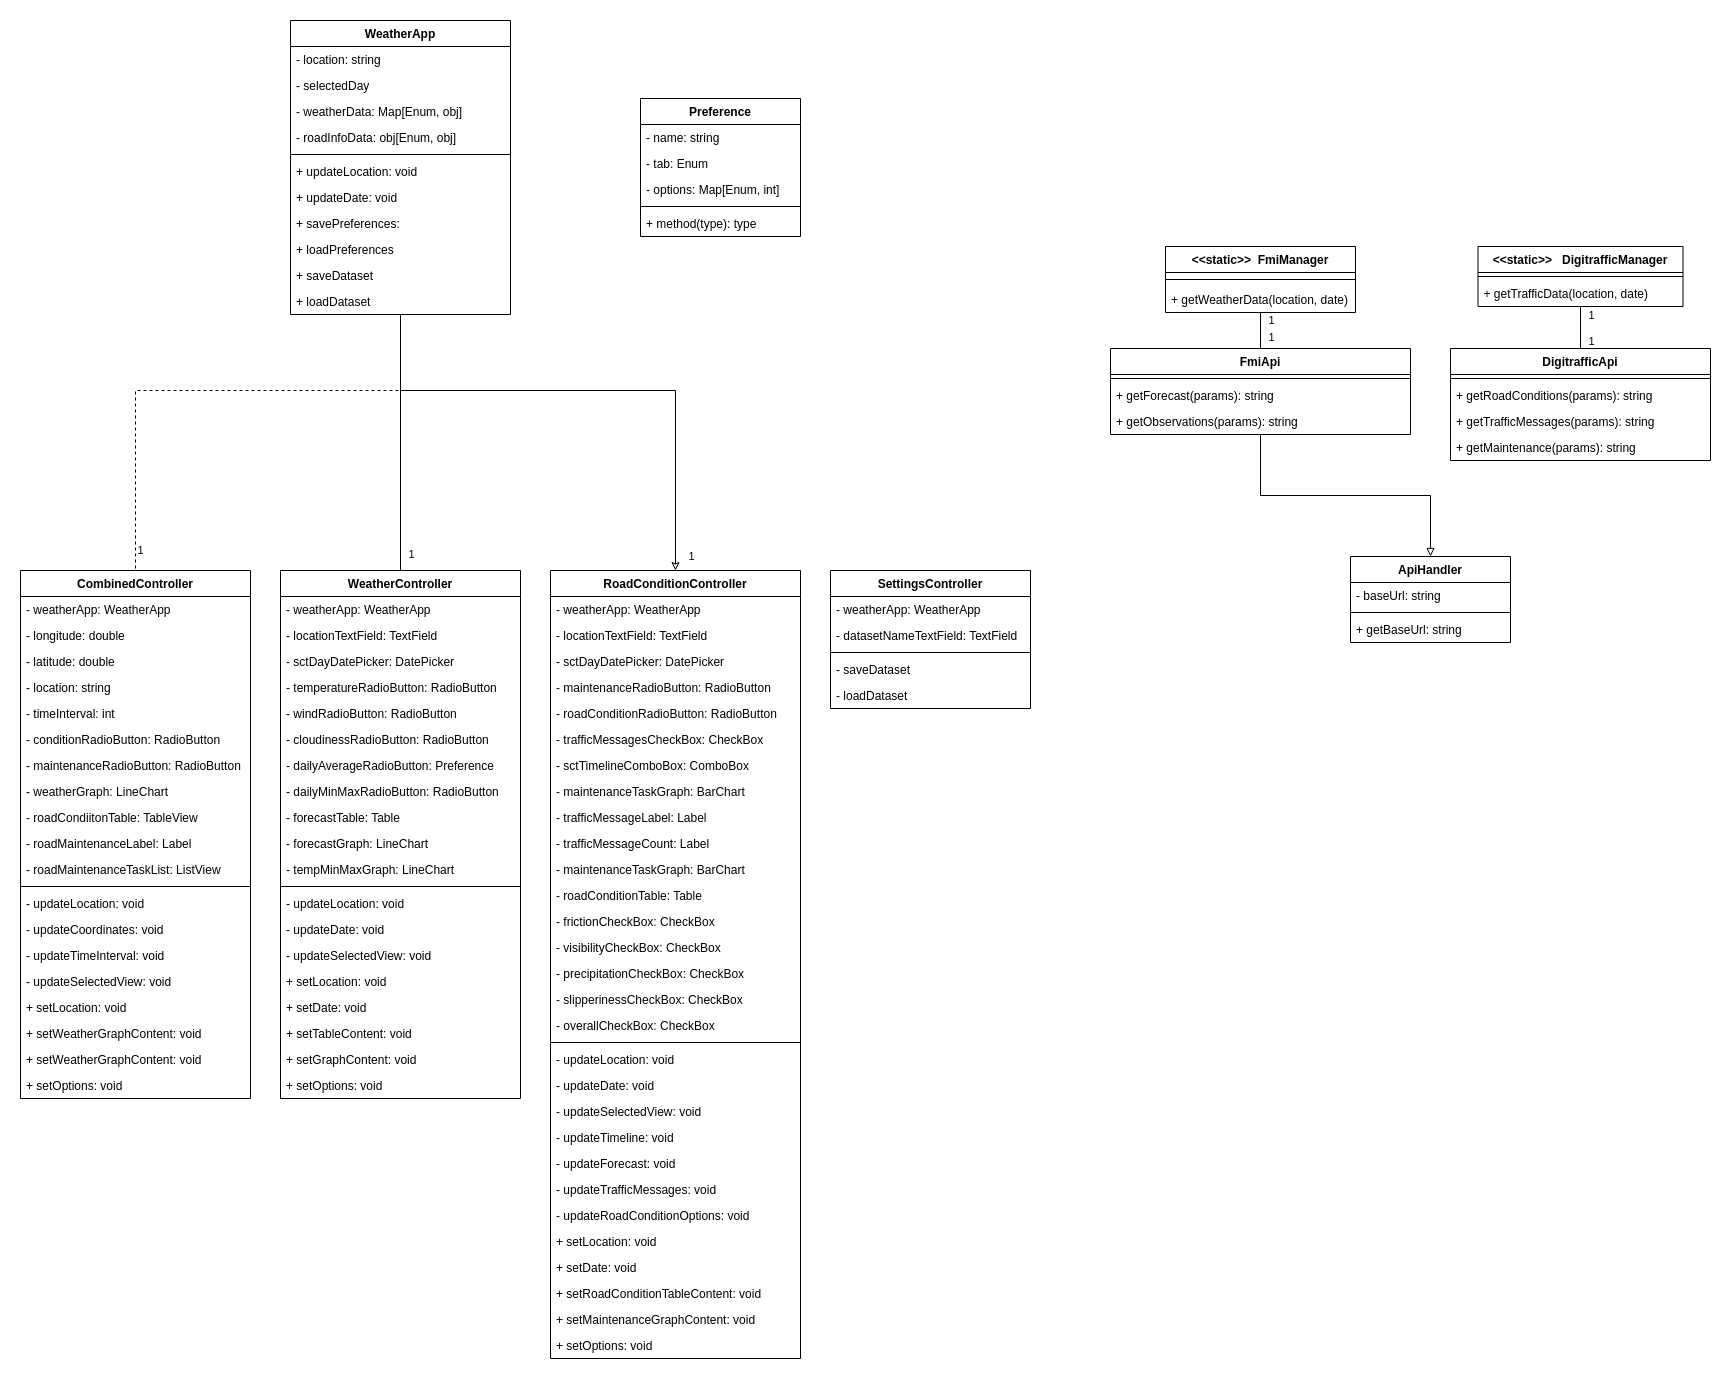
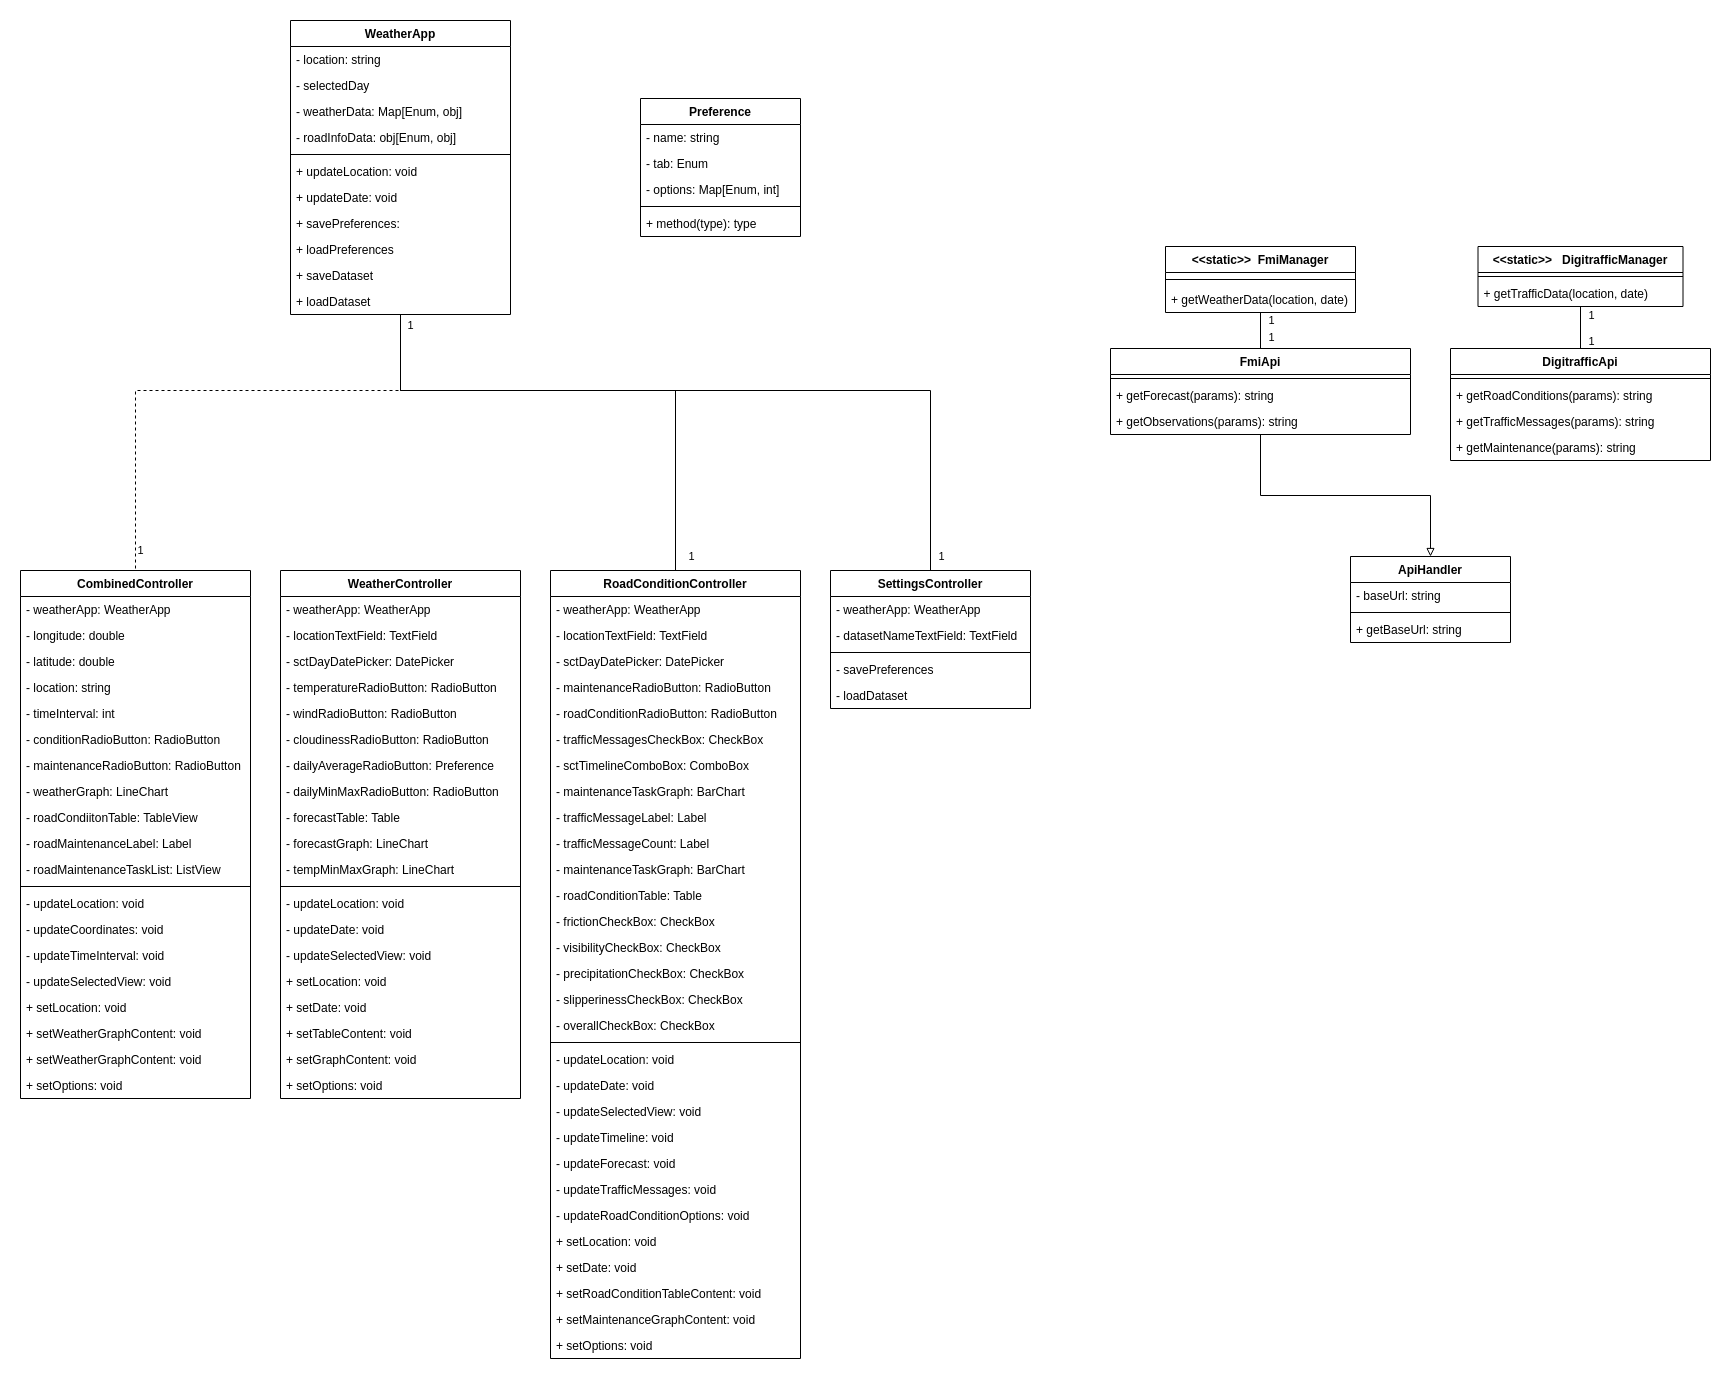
edge "WeatherApp" -- "SettingsController": added, labels "1", "1"
edge "WeatherApp" -- "WeatherController": removed, label "1"
edge "WeatherApp" -> "RoadConditionController": arrowhead classic -> none
node "- saveDataset": label "- saveDataset" -> "- savePreferences"
